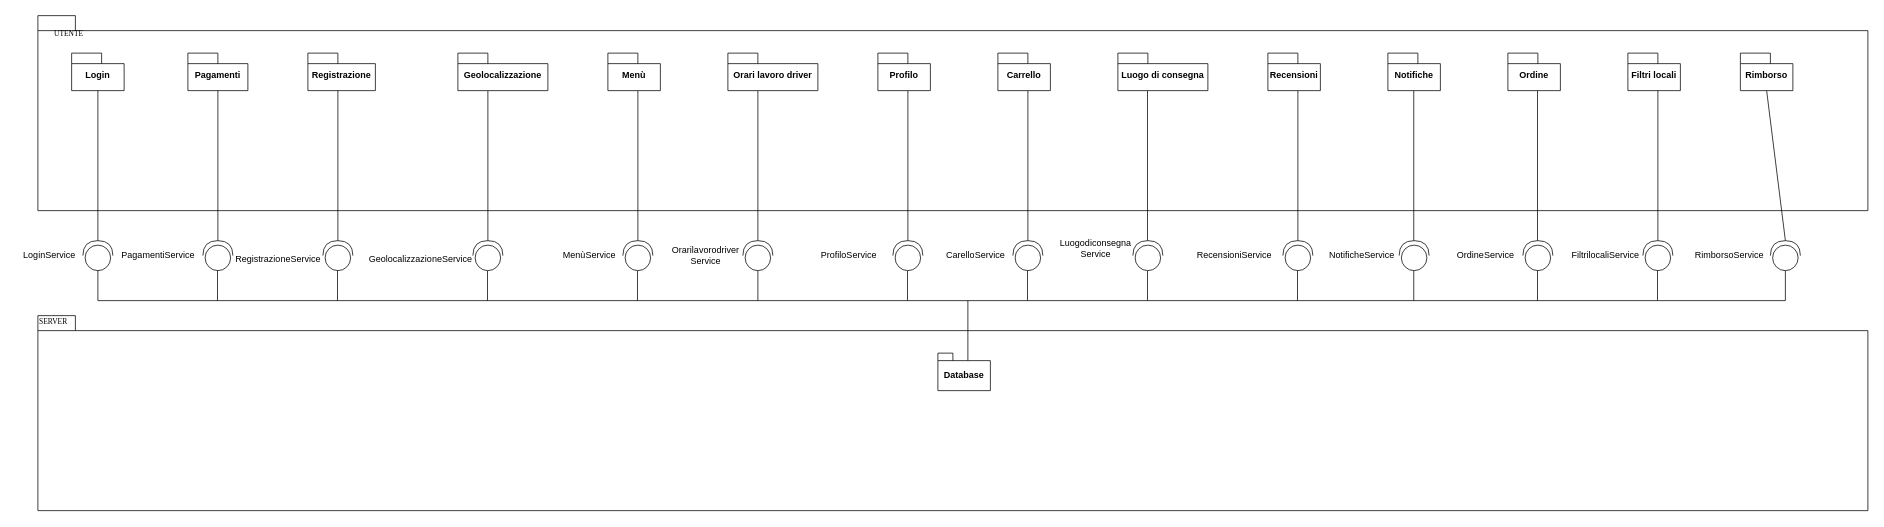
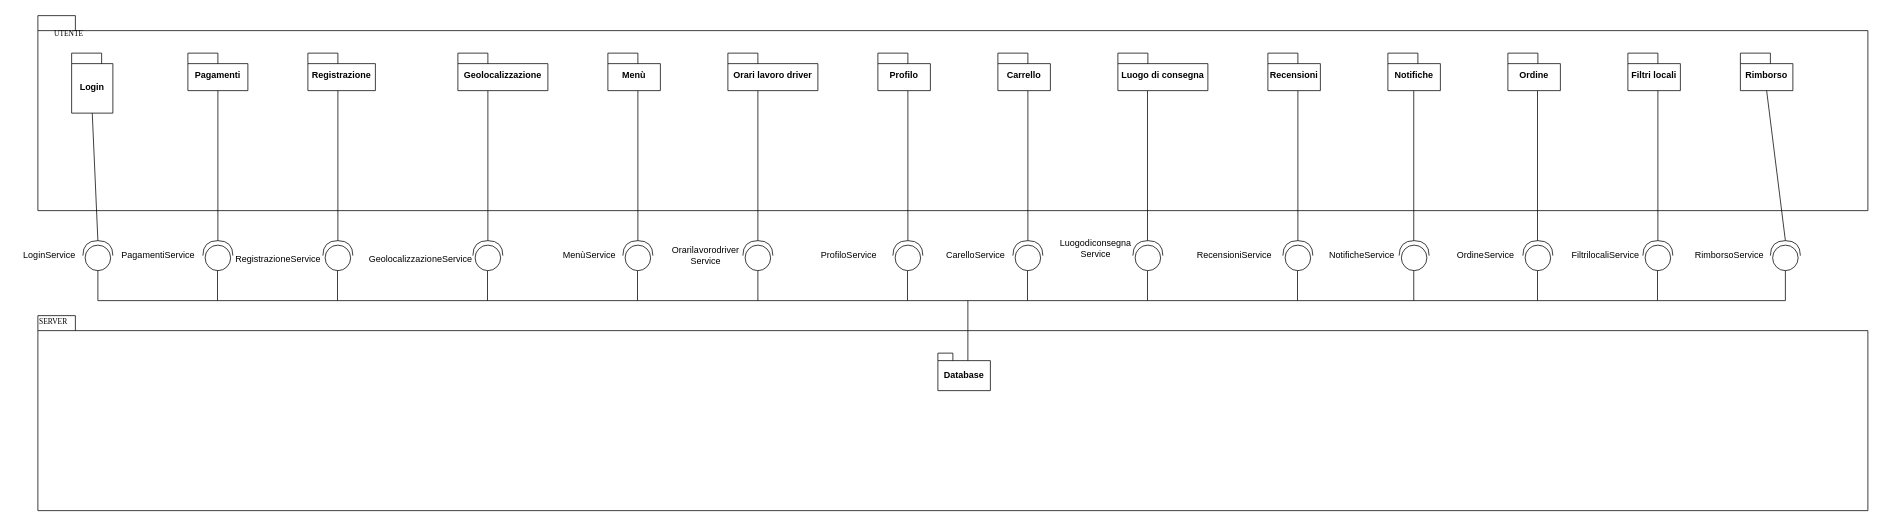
node "Login": size 53x38 -> 41x60
